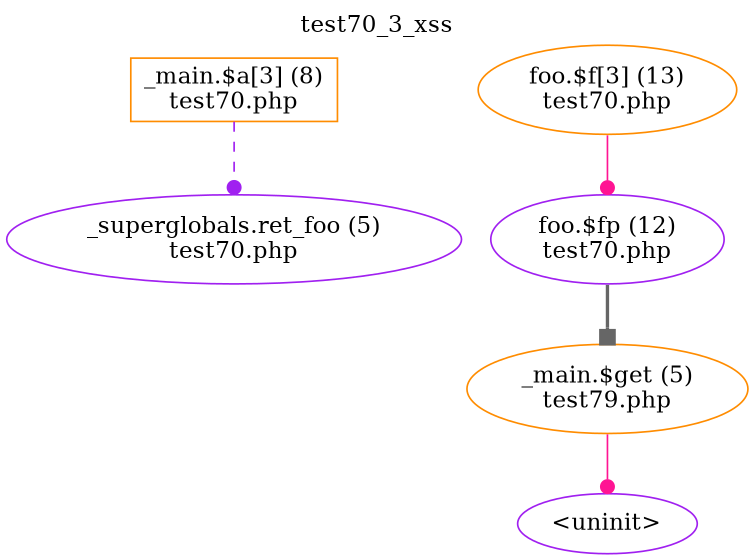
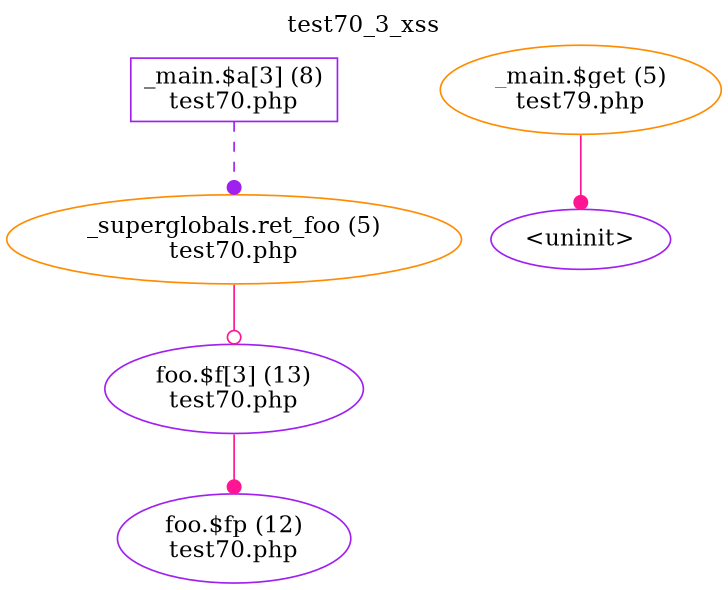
node "_main.$a[3] (8) test70.php": color darkorange -> purple
node "foo.$f[3] (13) test70.php": color darkorange -> purple
node "_superglobals.ret_foo (5) test70.php": color purple -> darkorange
edge "foo.$fp (12) test70.php" -> "_main.$get (5) test79.php": removed
edge "_superglobals.ret_foo (5) test70.php" -> "foo.$f[3] (13) test70.php": added
